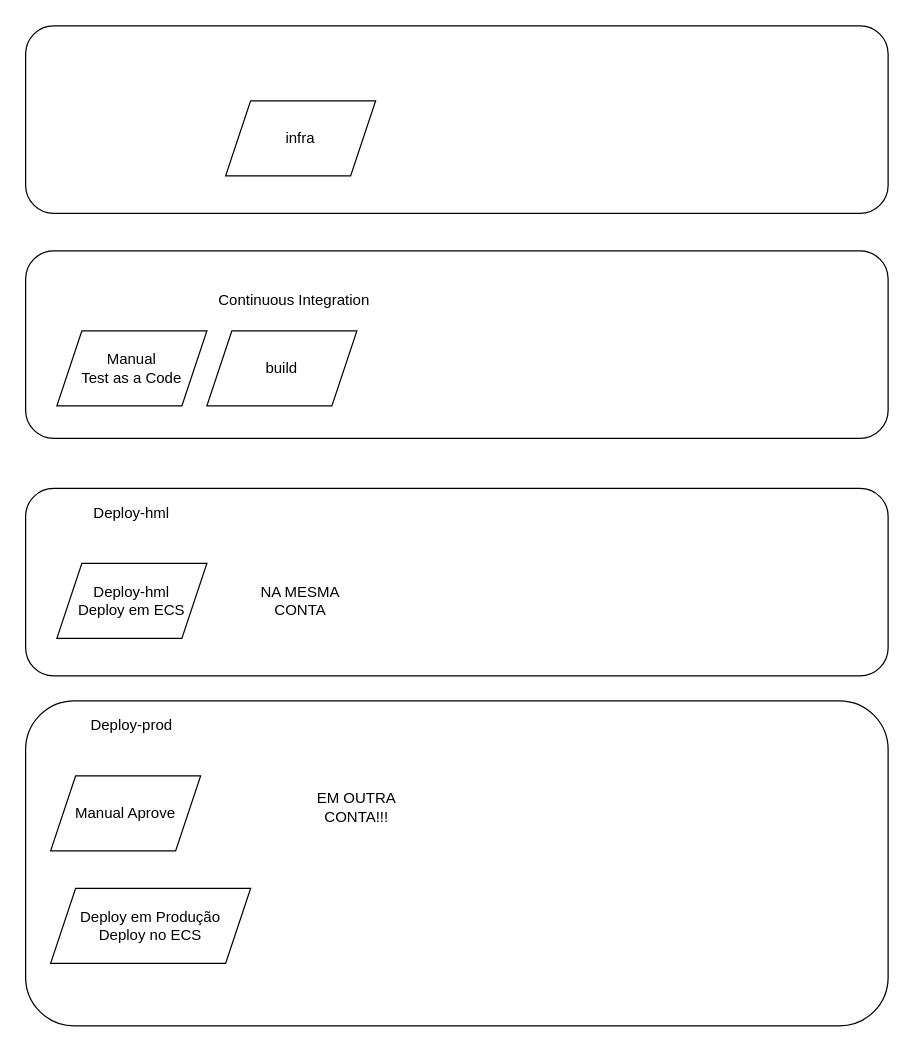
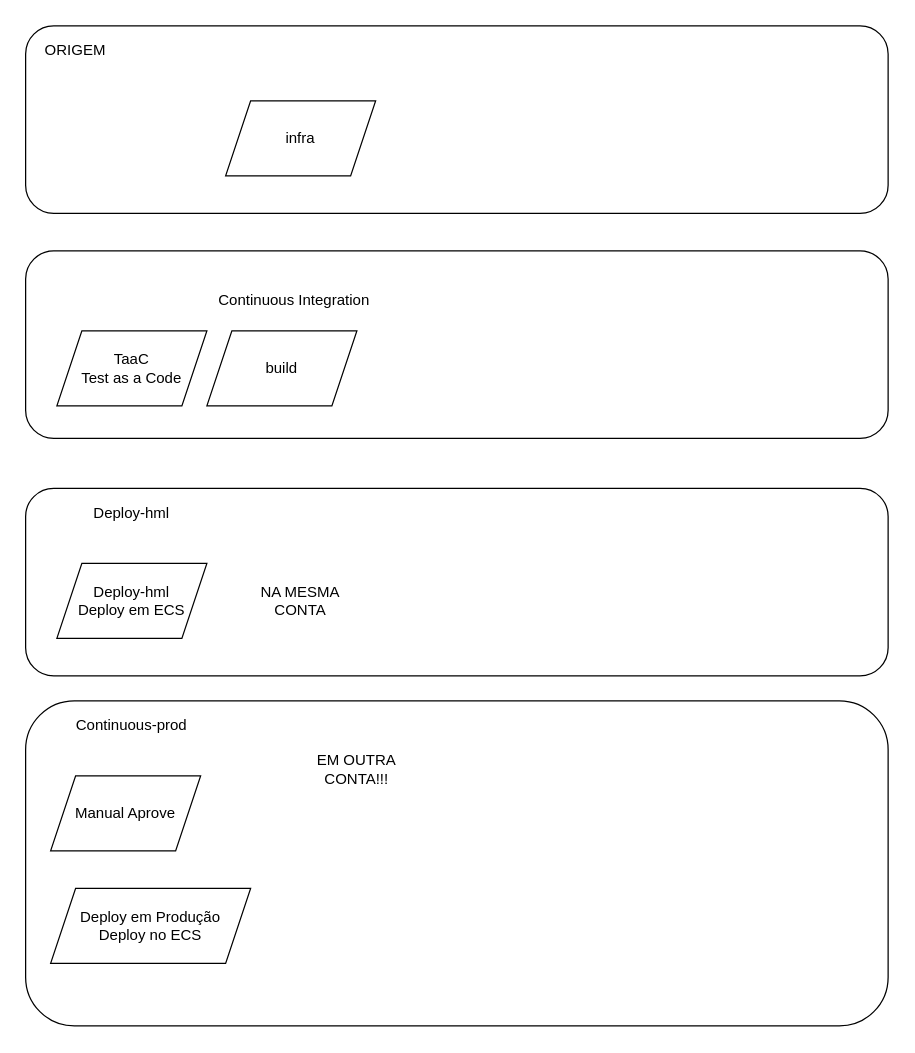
node "ORIGEM": added
node "Manual Test as a Code": label "Manual Test as a Code" -> "TaaC Test as a Code"
node "Deploy-prod": label "Deploy-prod" -> "Continuous-prod"
node "EM OUTRA CONTA!!!": moved (357, 807) -> (357, 769)
